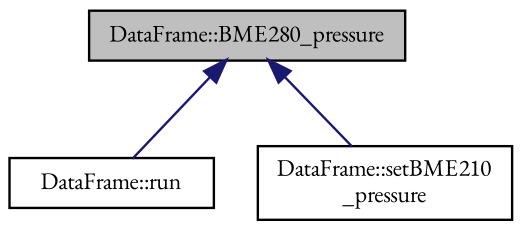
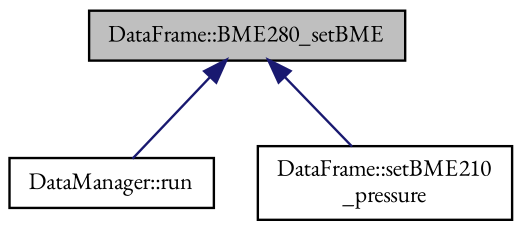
node "DataFrame::BME280_pressure": label "DataFrame::BME280_pressure" -> "DataFrame::BME280_setBME"
node "DataFrame::run": label "DataFrame::run" -> "DataManager::run"
